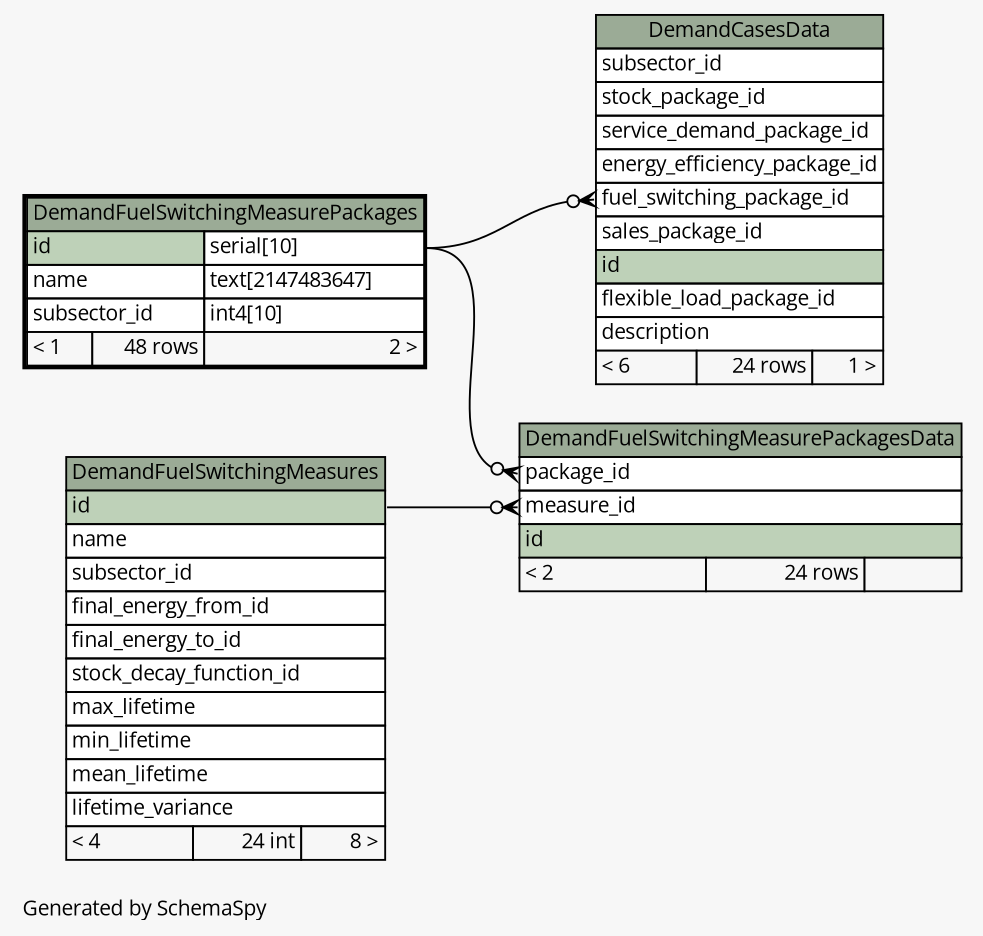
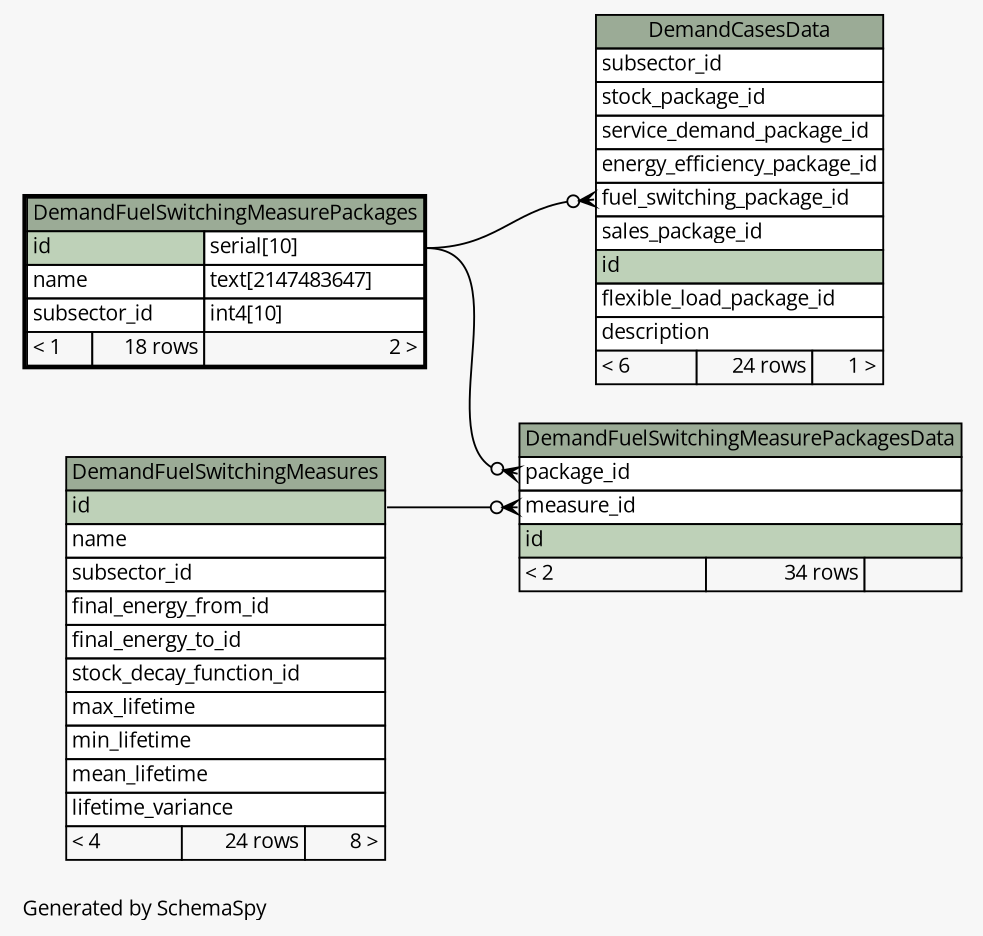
node "DemandFuelSwitchingMeasurePackages": text "48 rows" -> "18 rows"
node "DemandFuelSwitchingMeasurePackagesData": text "24 rows" -> "34 rows"
node "DemandFuelSwitchingMeasures": text "24 int" -> "24 rows"
